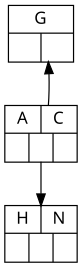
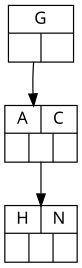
edge "A" -> "G": reversed
